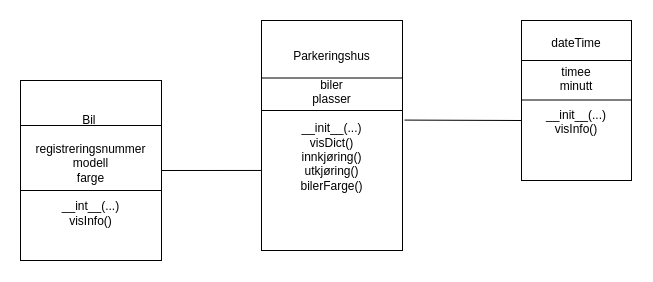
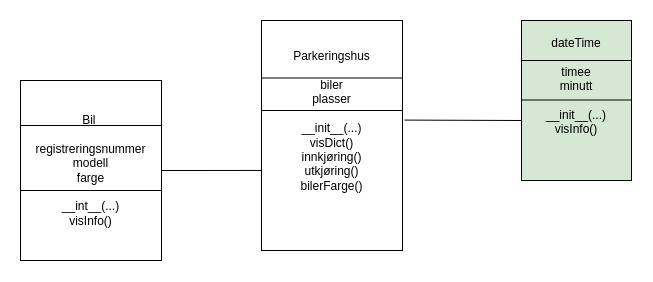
node "dateTime timee minutt __init__(...) visInfo()": fillcolor #ffffff -> #d5e8d4
